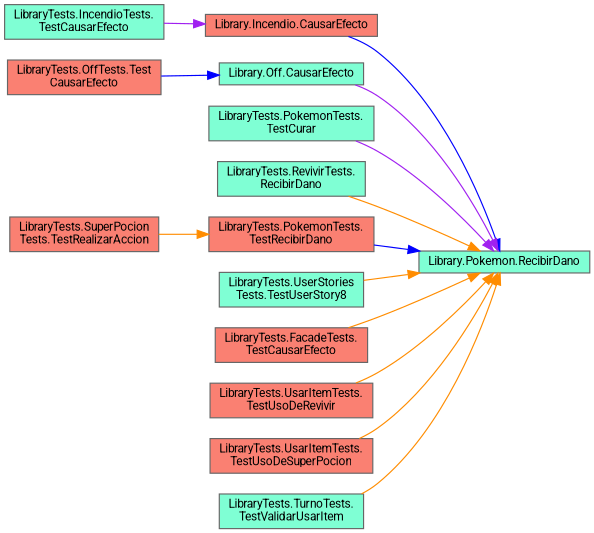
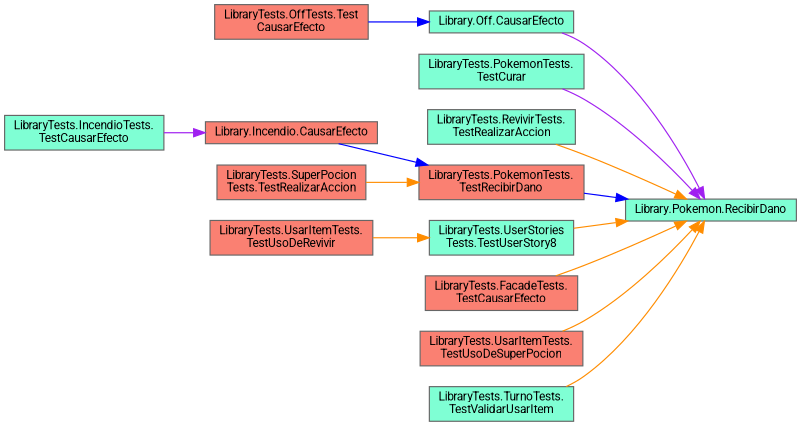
edge "Library.Incendio.CausarEfecto" -> "Library.Pokemon.RecibirDano": now "Library.Incendio.CausarEfecto" -> "LibraryTests.PokemonTests. TestRecibirDano"
node "LibraryTests.RevivirTests. RecibirDano": label "LibraryTests.RevivirTests. RecibirDano" -> "LibraryTests.RevivirTests. TestRealizarAccion"
edge "LibraryTests.UsarItemTests. TestUsoDeRevivir" -> "Library.Pokemon.RecibirDano": now "LibraryTests.UsarItemTests. TestUsoDeRevivir" -> "LibraryTests.UserStories Tests.TestUserStory8"
